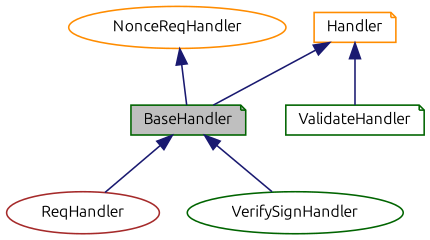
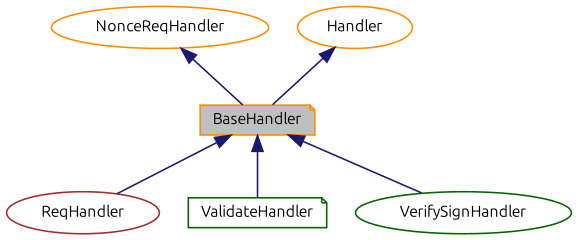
node "Handler": shape note -> ellipse
edge "ValidateHandler" -> "Handler": now "ValidateHandler" -> "BaseHandler"
node "BaseHandler": color darkgreen -> darkorange
